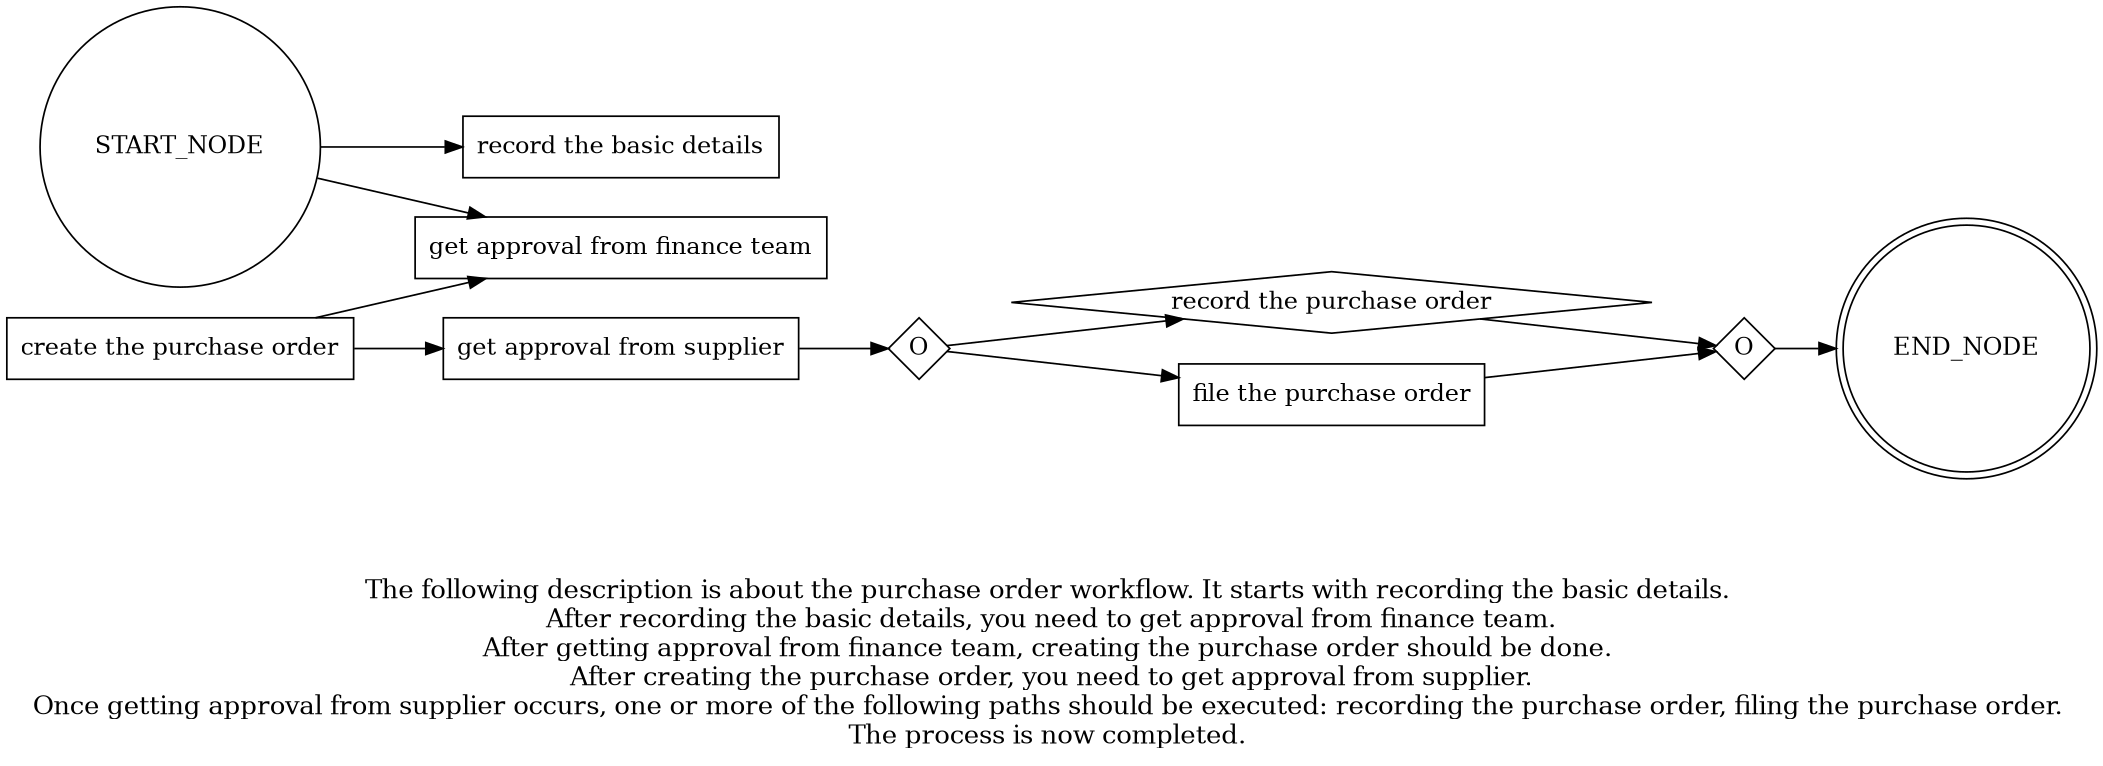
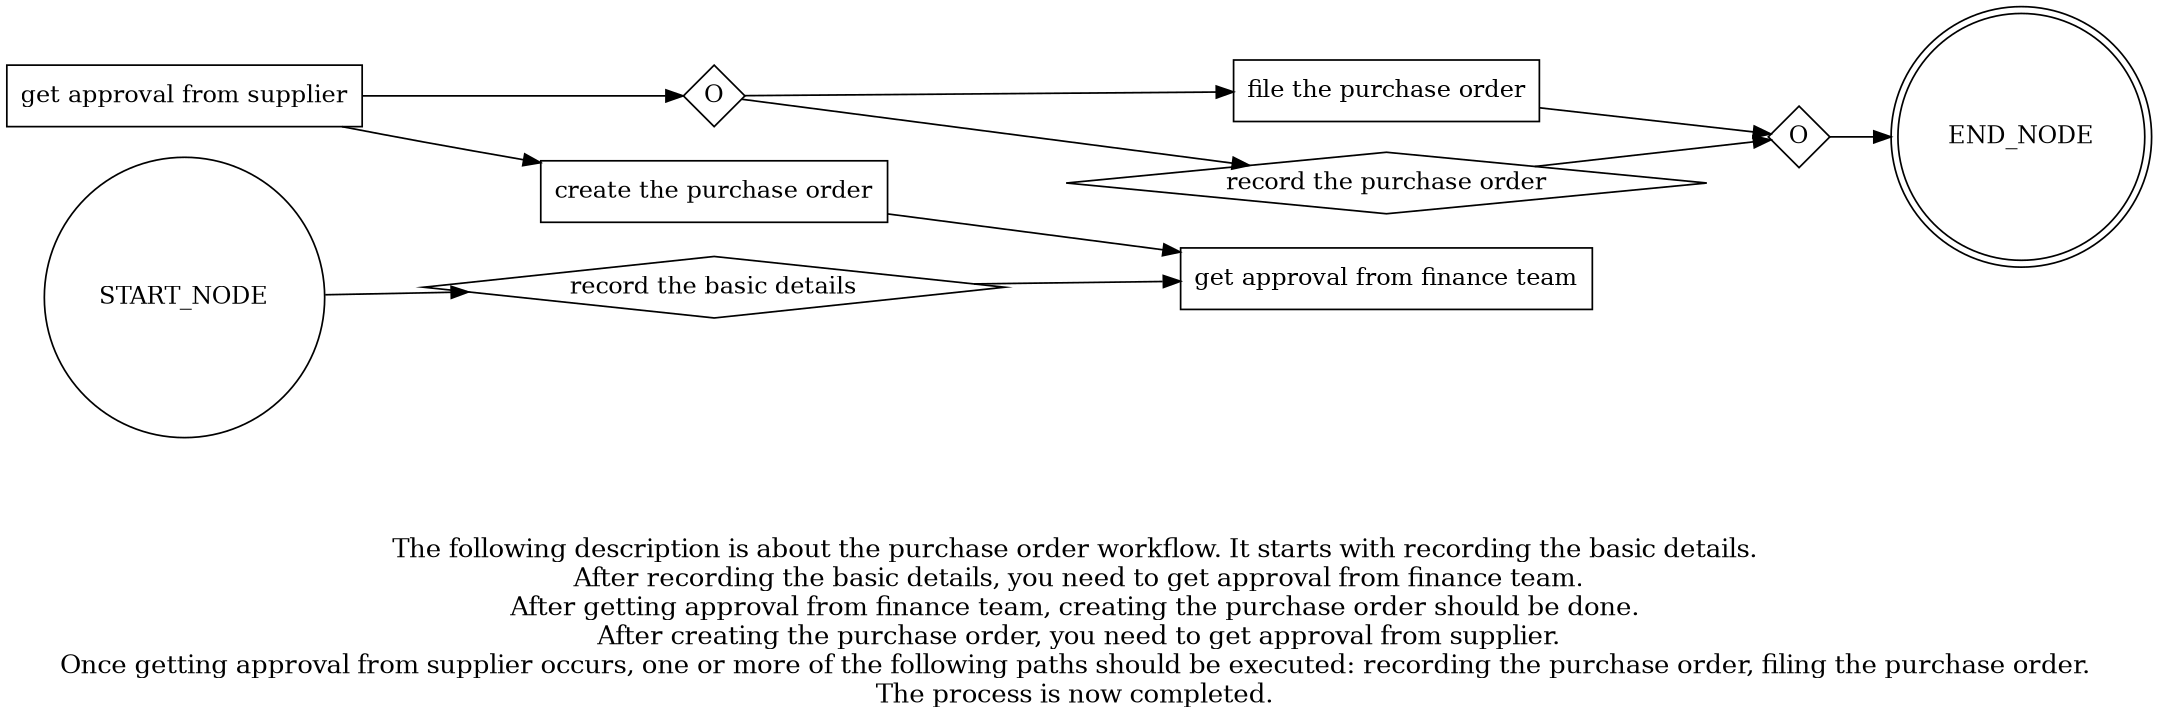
node "record the basic details": shape box -> diamond
edge "START_NODE" -> "get approval from finance team": now "record the basic details" -> "get approval from finance team"
edge "create the purchase order" -> "get approval from supplier": reversed
